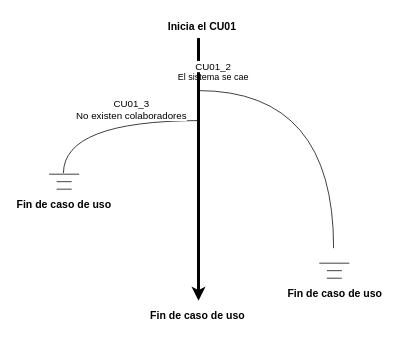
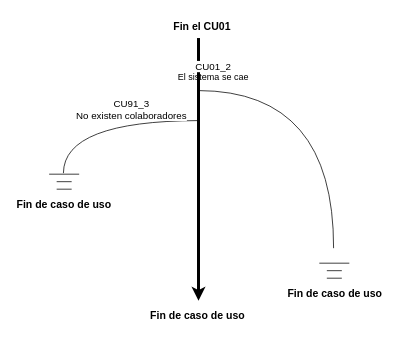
node "Inicia el CU01": label "Inicia el CU01" -> "Fin el CU01"
node "CU01_3 No existen colaboradores": label "CU01_3 No existen colaboradores" -> "CU91_3 No existen colaboradores"
